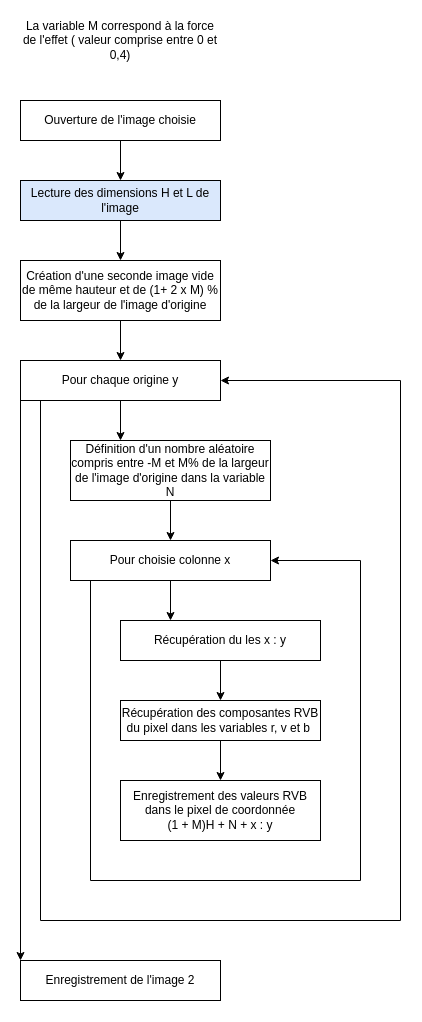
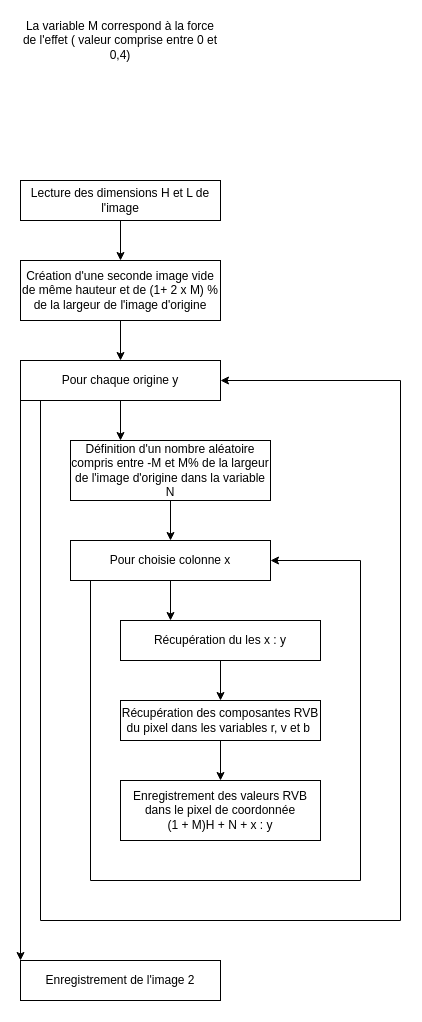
node "Ouverture de l'image choisie": removed
edge "Ouverture de l'image choisie" -> "Lecture des dimensions H et L de l'image": removed
node "Lecture des dimensions H et L de l'image": fillcolor #dae8fc -> #ffffff
